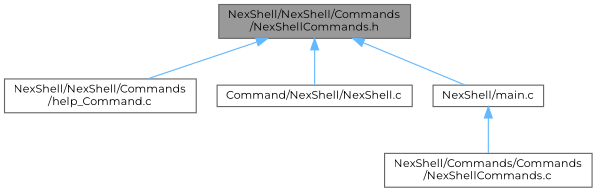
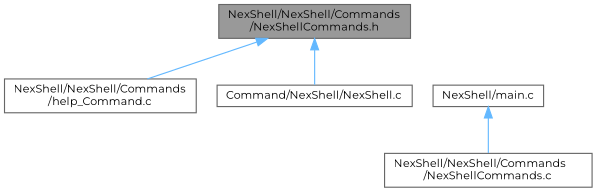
edge "NexShell/main.c" -> "NexShell/NexShell/Commands /NexShellCommands.h": removed
node "NexShell/Commands/Commands /NexShellCommands.c": label "NexShell/Commands/Commands /NexShellCommands.c" -> "NexShell/NexShell/Commands /NexShellCommands.c"
